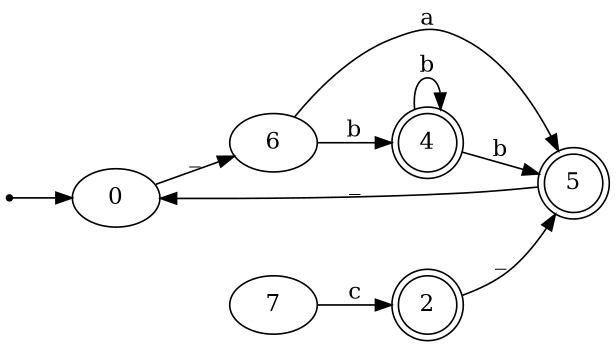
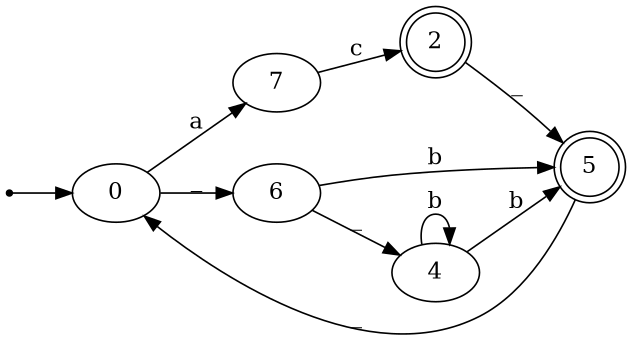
edge "6" -> "5": label "a" -> "b"
edge "6" -> "4": label "b" -> "_"
edge "0" -> "7": added, label "a"
node "4": shape doublecircle -> ellipse
